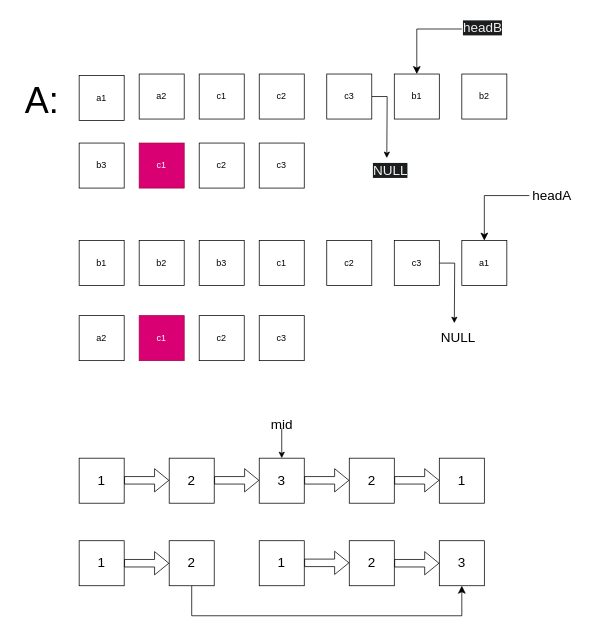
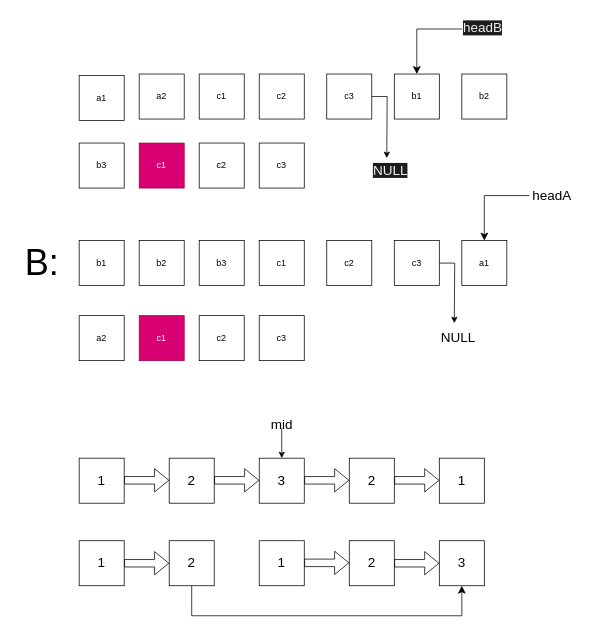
node "A:": removed
node "B:": added
